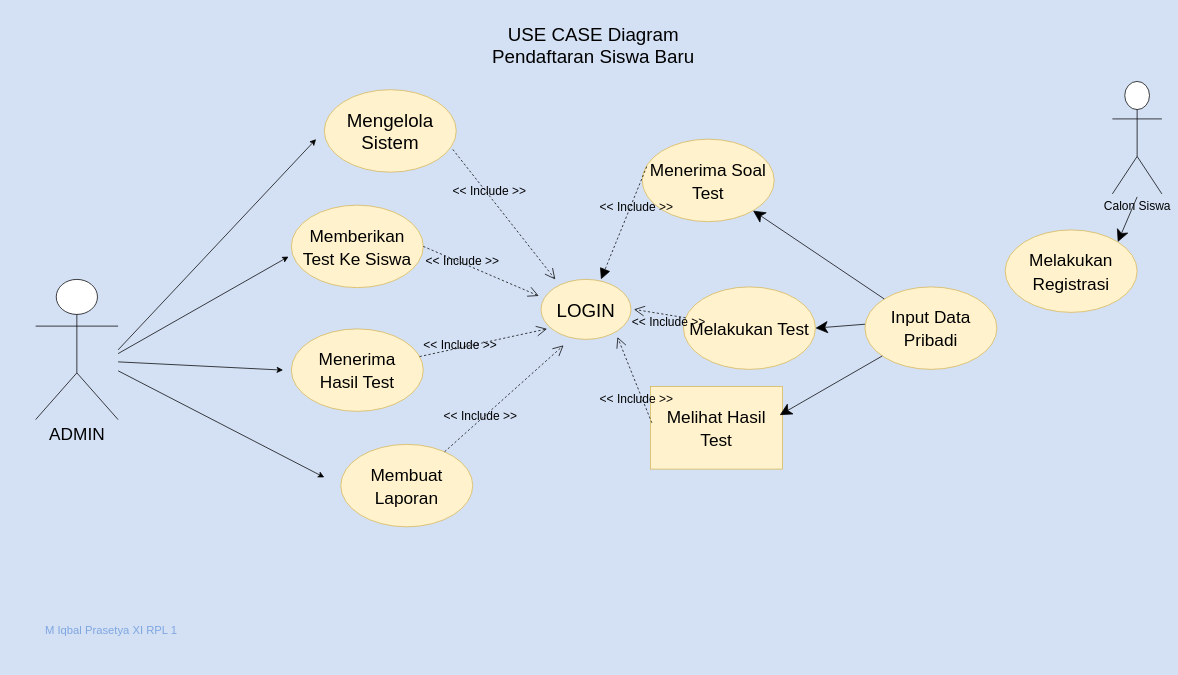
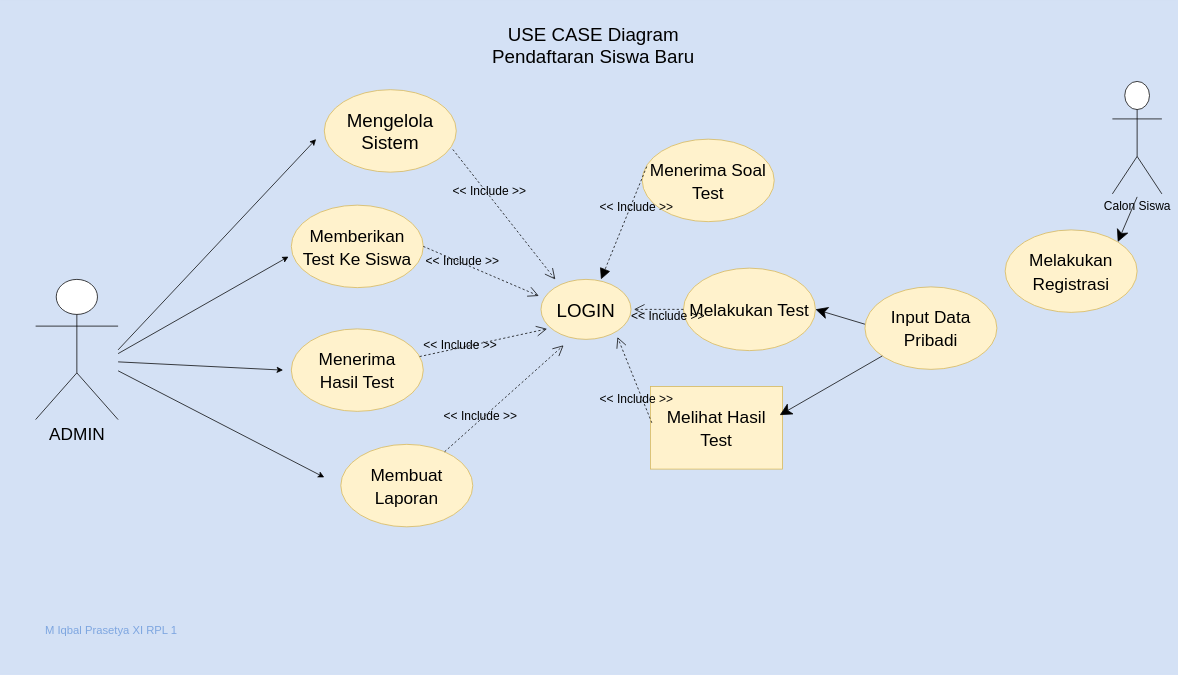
edge "Input Data Pribadi" -> "Menerima Soal Test": removed
node "Melakukan Test": moved (750, 328) -> (750, 309)
